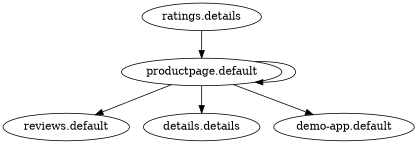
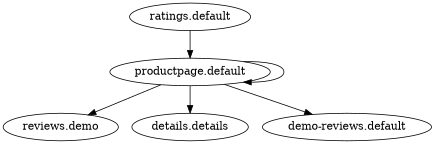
node "ratings.details": label "ratings.details" -> "ratings.default"
node "reviews.default": label "reviews.default" -> "reviews.demo"
node "demo-app.default": label "demo-app.default" -> "demo-reviews.default"
